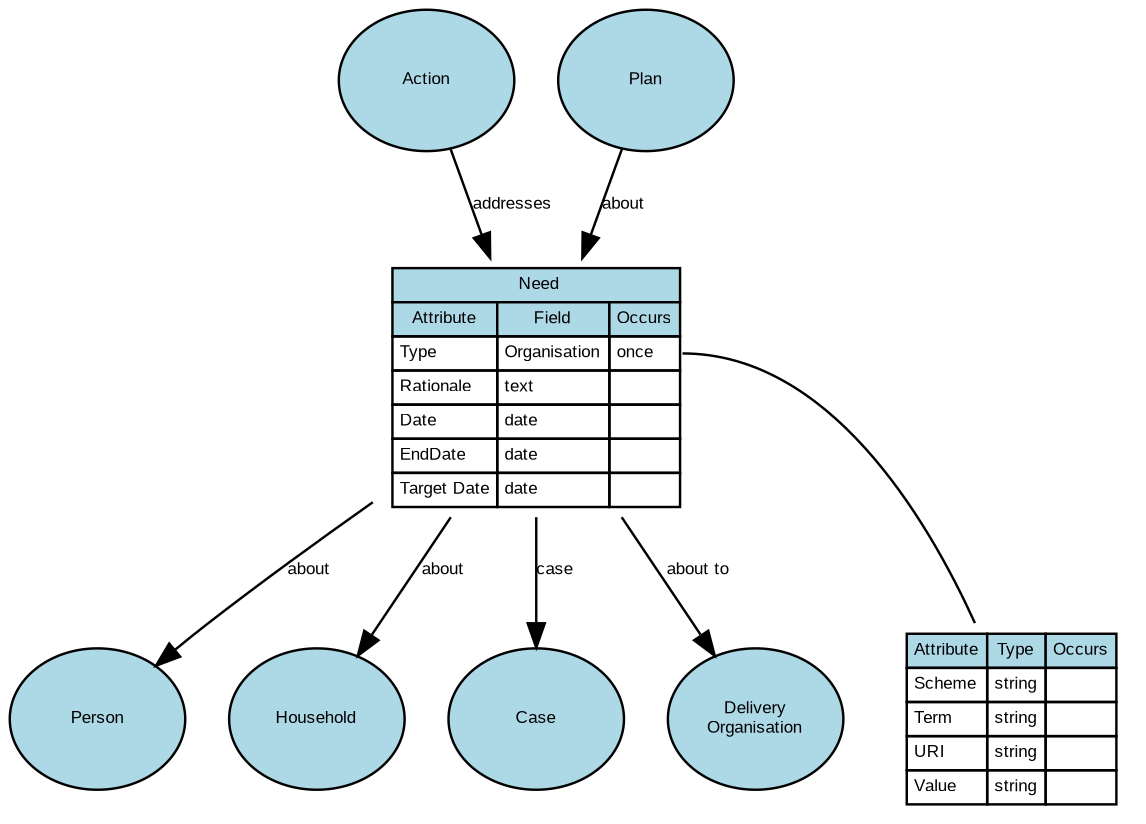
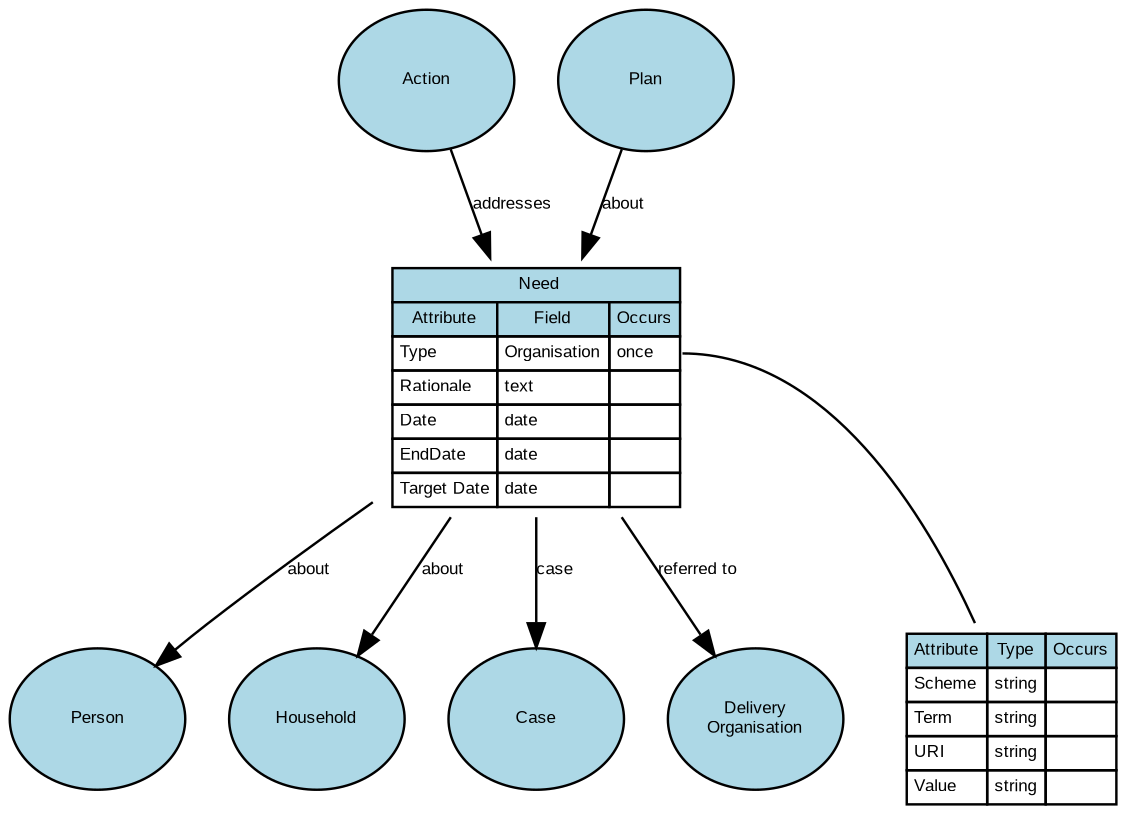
edge "Need" -> "Delivery Organisation": label "about to" -> "referred to"
